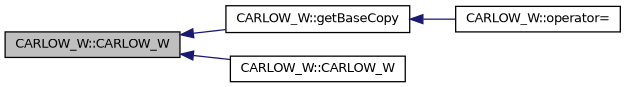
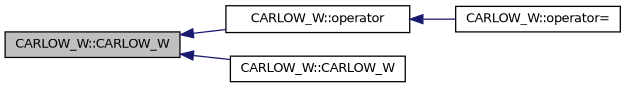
node "CARLOW_W::getBaseCopy": label "CARLOW_W::getBaseCopy" -> "CARLOW_W::operator"
